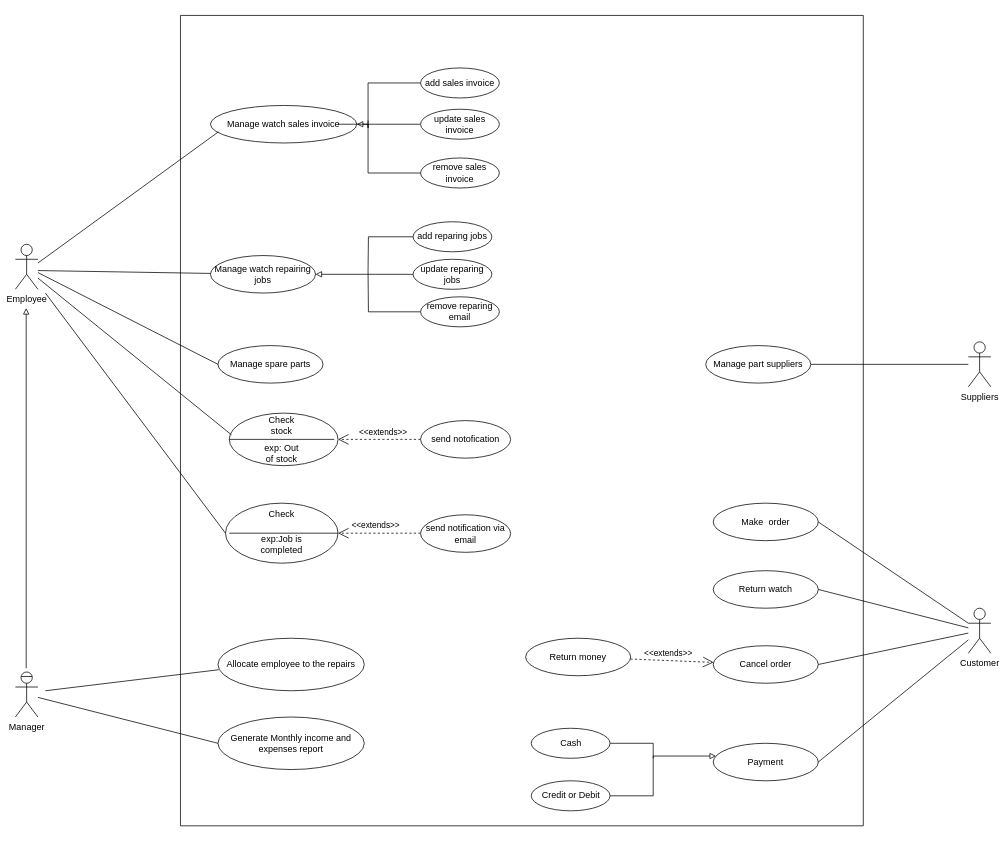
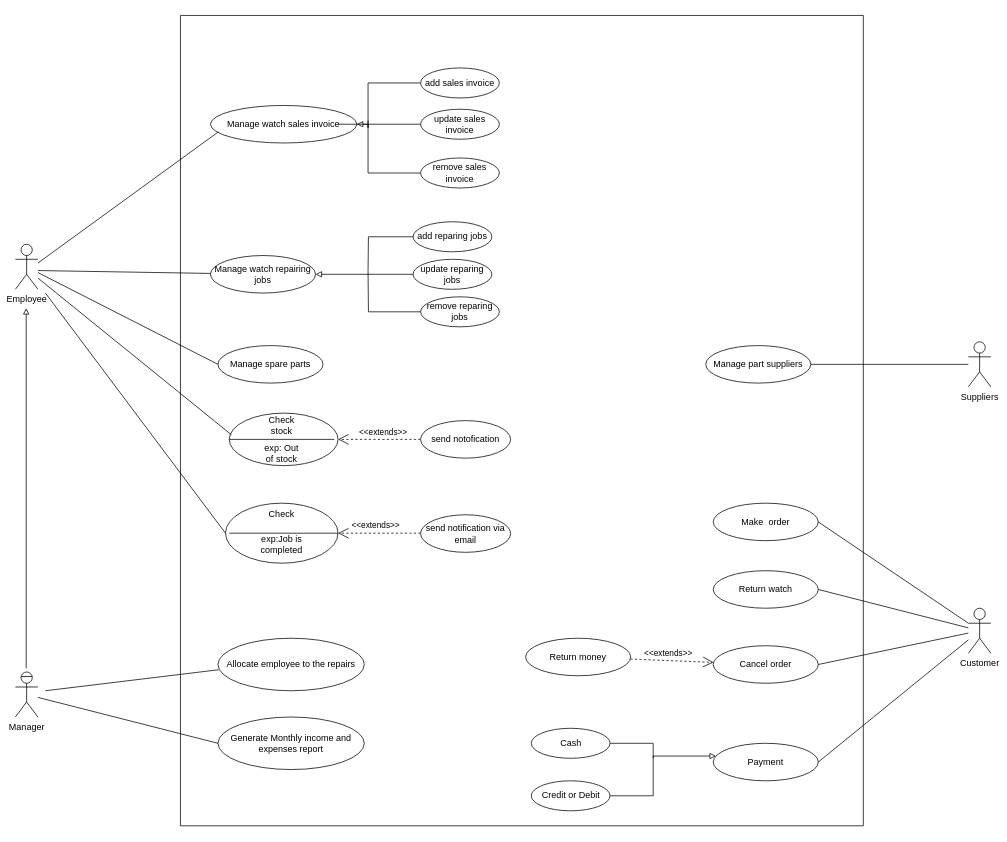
node "remove reparing email": label "remove reparing email" -> "remove reparing jobs"
